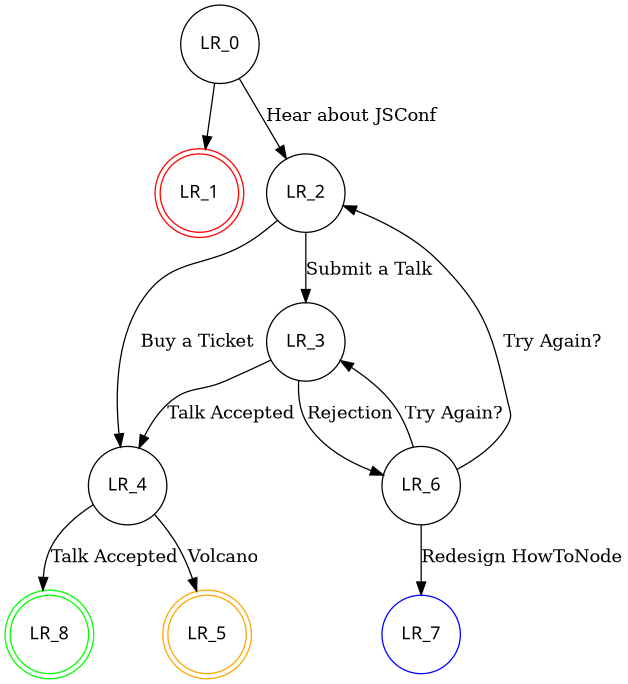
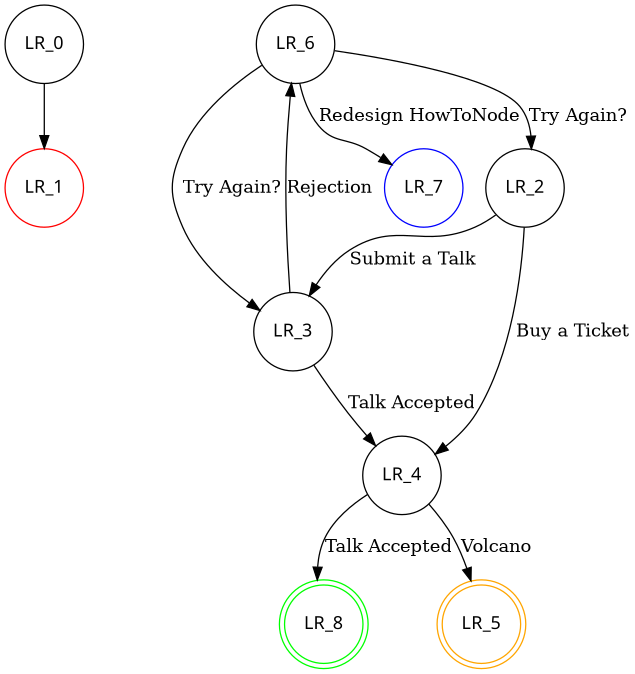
edge "LR_0" -> "LR_2": removed, label "Hear about JSConf"
node "LR_1": shape doublecircle -> circle
